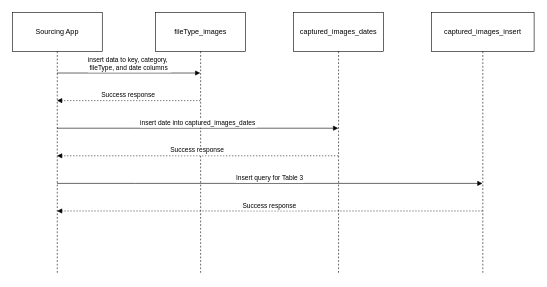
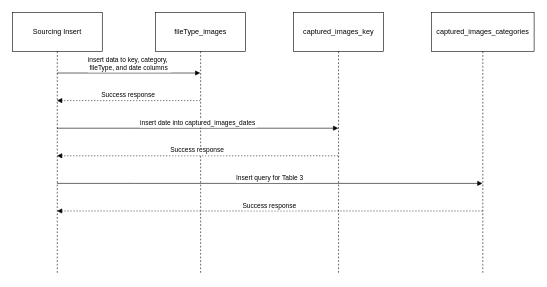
node "Sourcing App": label "Sourcing App" -> "Sourcing Insert"
node "captured_images_dates": label "captured_images_dates" -> "captured_images_key"
node "captured_images_insert": label "captured_images_insert" -> "captured_images_categories"
